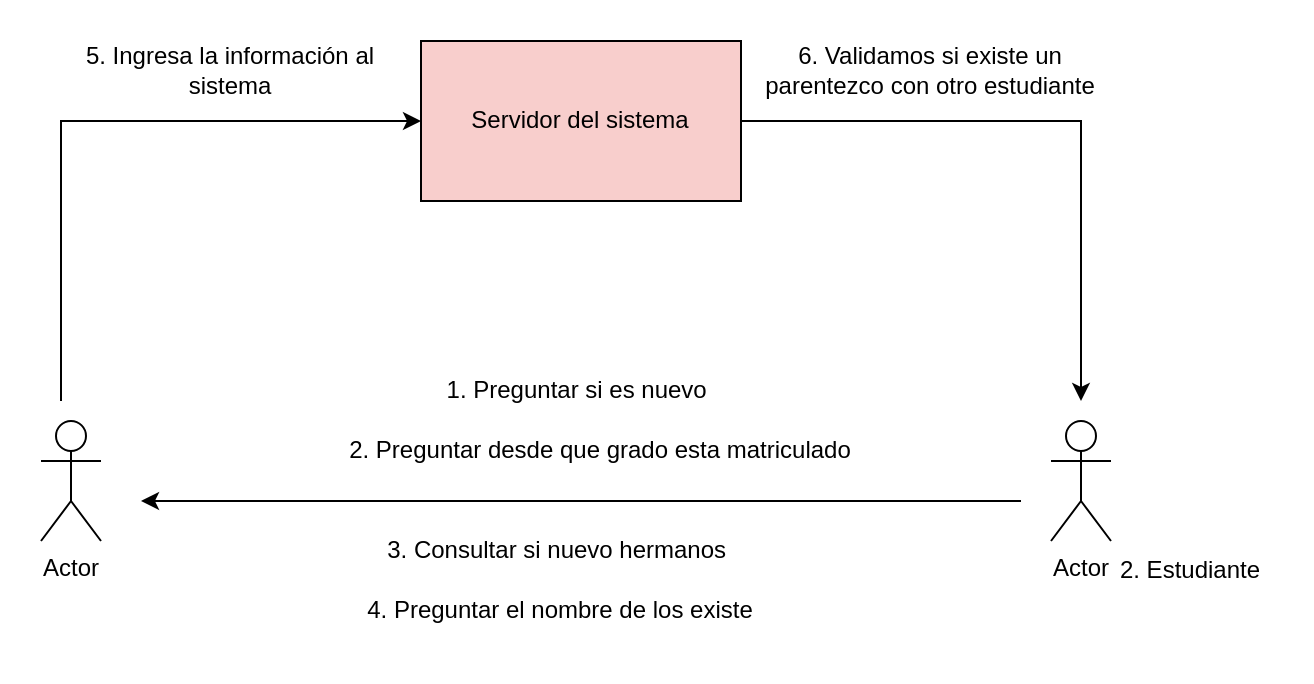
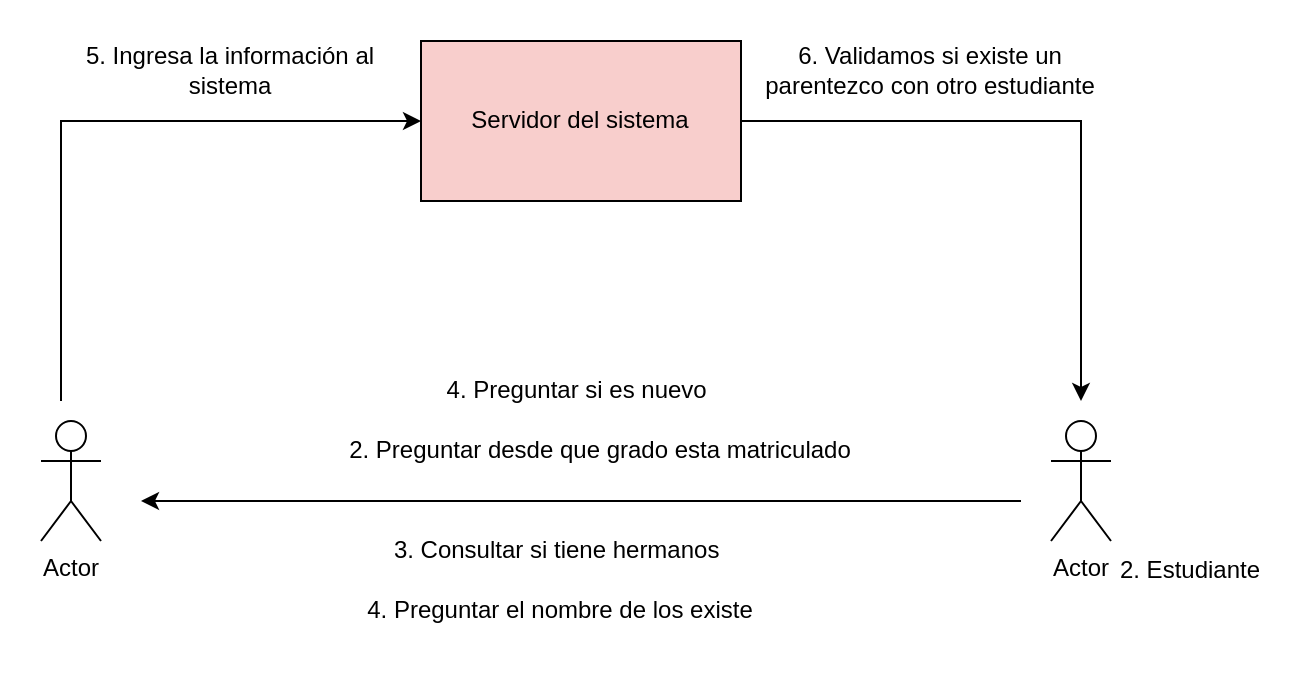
node "1. Preguntar si es nuevo": label "1. Preguntar si es nuevo" -> "4. Preguntar si es nuevo"
node "3. Consultar si nuevo hermanos": label "3. Consultar si nuevo hermanos" -> "3. Consultar si tiene hermanos"
